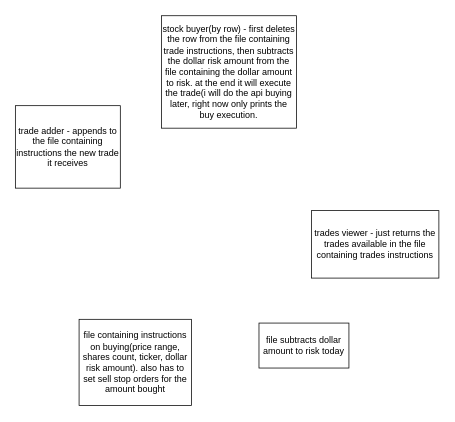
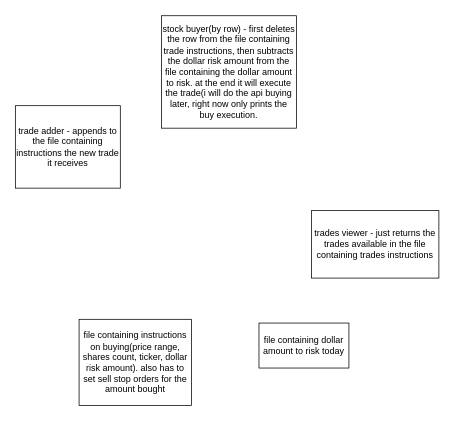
node "file subtracts dollar amount to risk today": label "file subtracts dollar amount to risk today" -> "file containing dollar amount to risk today"
